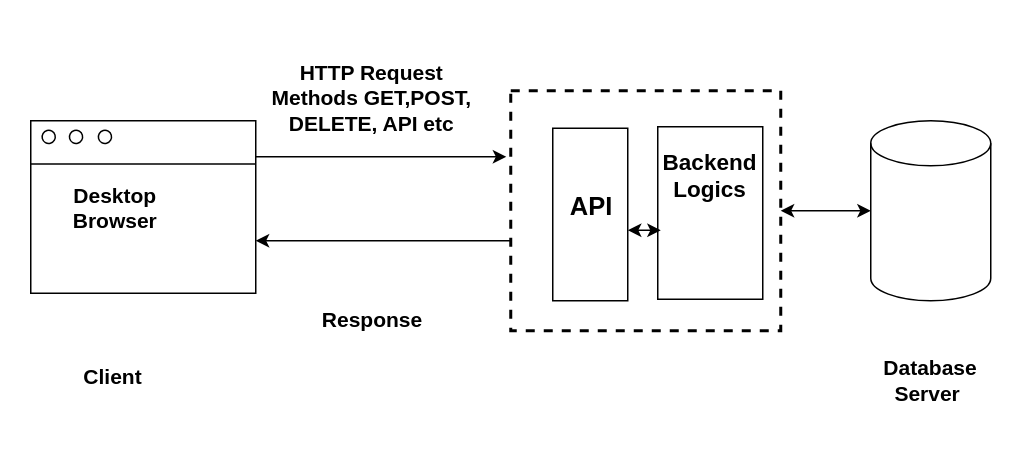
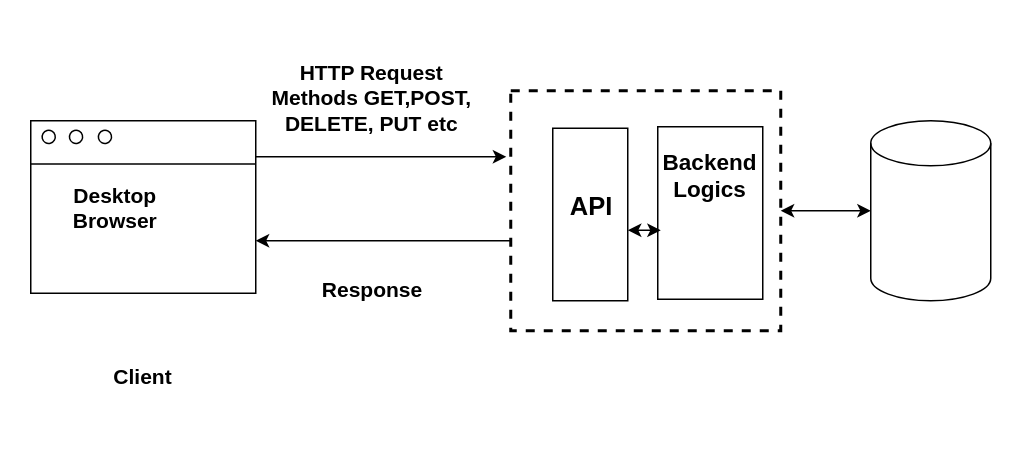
node "HTTP Request Methods GET,POST, DELETE, API etc": label "HTTP Request Methods GET,POST, DELETE, API etc" -> "HTTP Request Methods GET,POST, DELETE, PUT etc"
node "Response": moved (372, 320) -> (372, 290)
node "Client": moved (113, 377) -> (143, 377)
node "Database Server": removed
